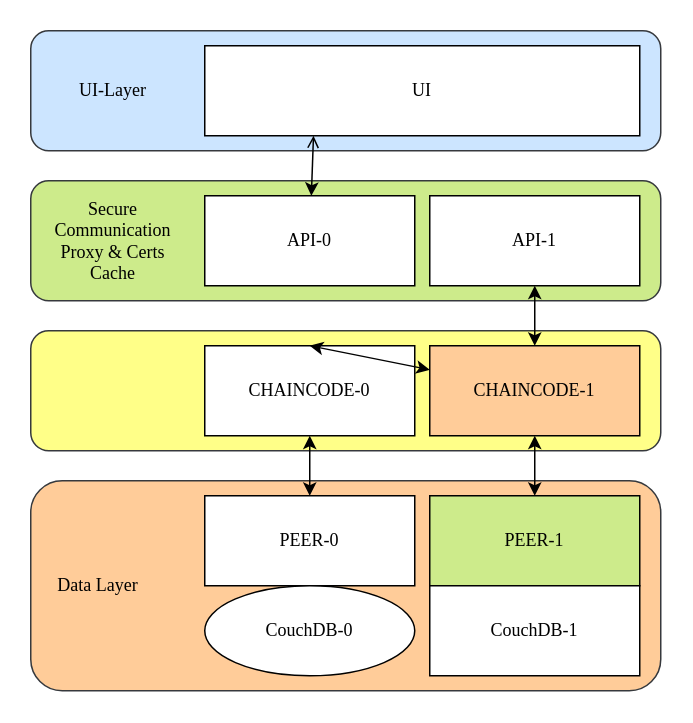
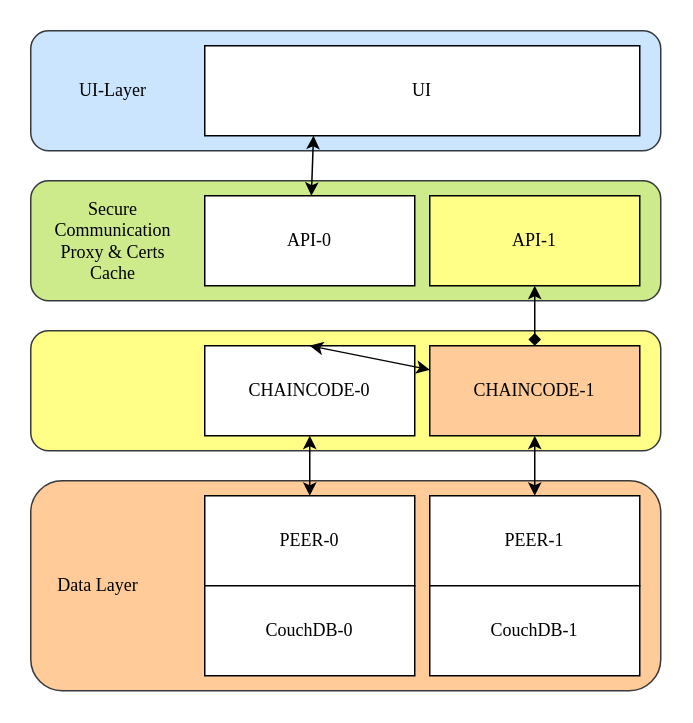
edge "UI" -- "API-0": arrowhead open -> classic
node "API-1": fillcolor #ffffff -> #ffff88
edge "API-1" -- "CHAINCODE-1": arrowhead classic -> diamond
node "PEER-1": fillcolor #cdeb8b -> #ffffff
node "CouchDB-0": shape ellipse -> rectangle
